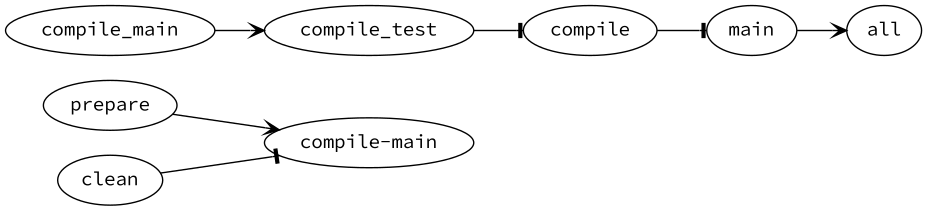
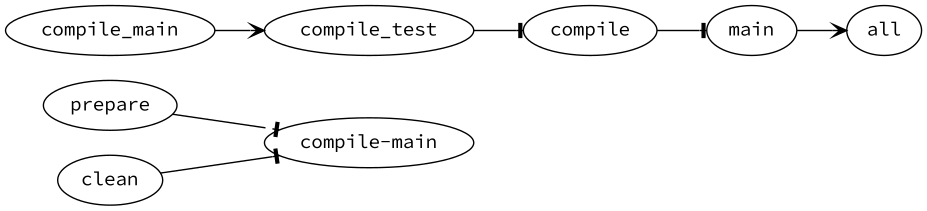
edge "prepare" -> "compile-main": arrowhead vee -> tee
